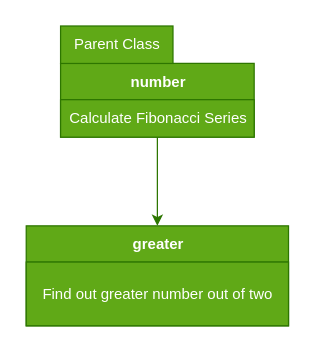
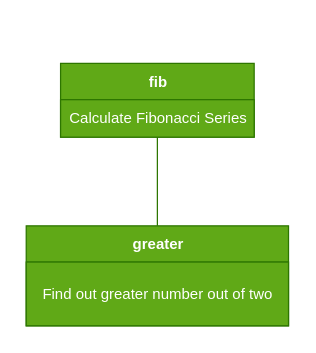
node "Parent Class": removed
node "number": label "number" -> "fib"
edge "Calculate Fibonacci Series" -> "greater": arrowhead classic -> none
